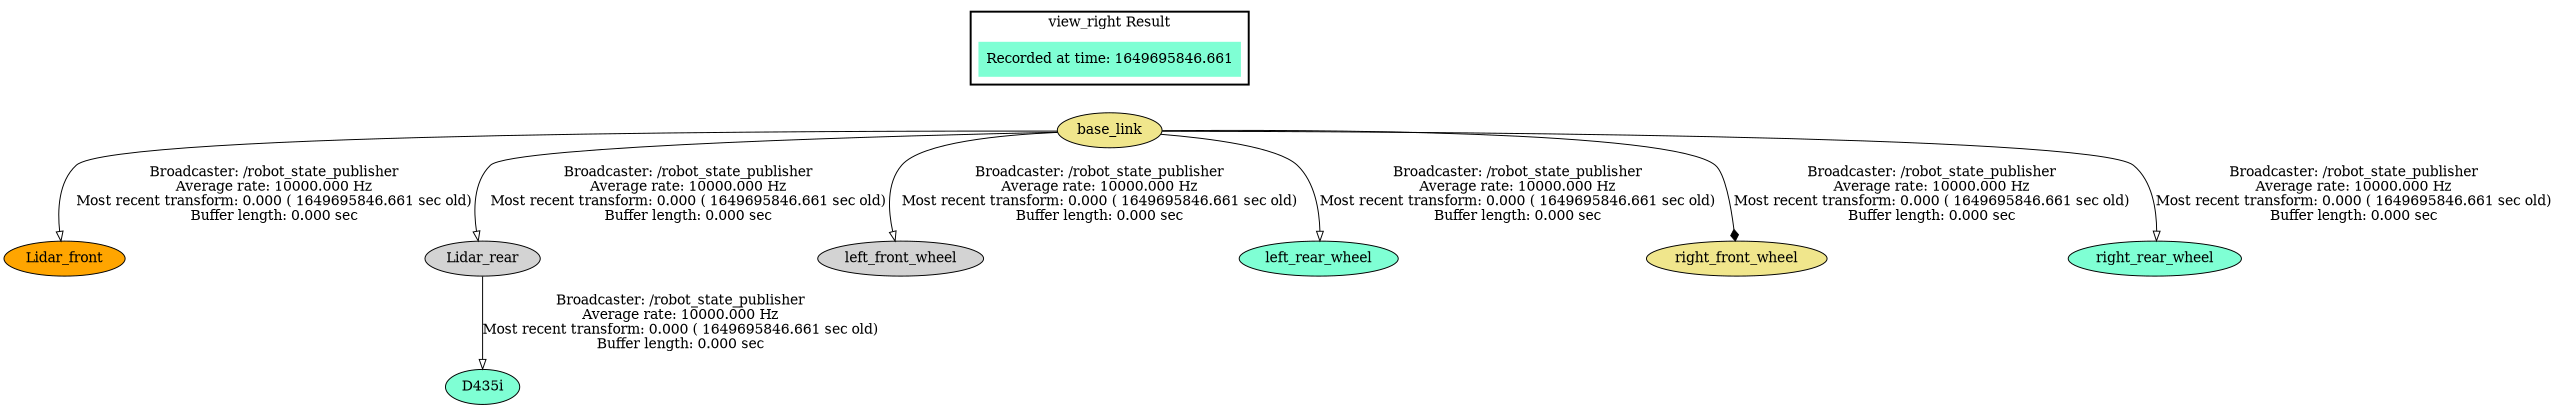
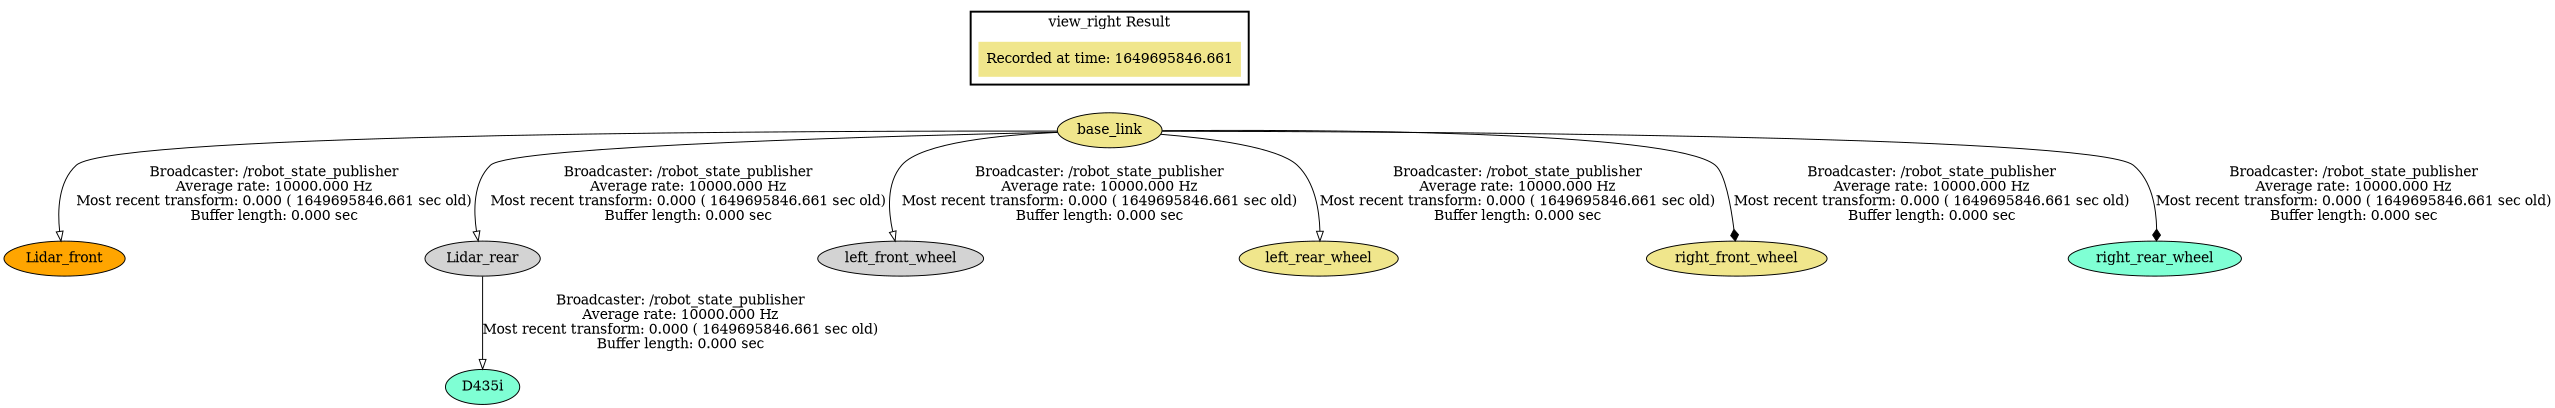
node "Recorded at time: 1649695846.661": fillcolor aquamarine -> khaki
edge "base_link" -> "right_rear_wheel": arrowhead onormal -> diamond
node "left_rear_wheel": fillcolor aquamarine -> khaki
